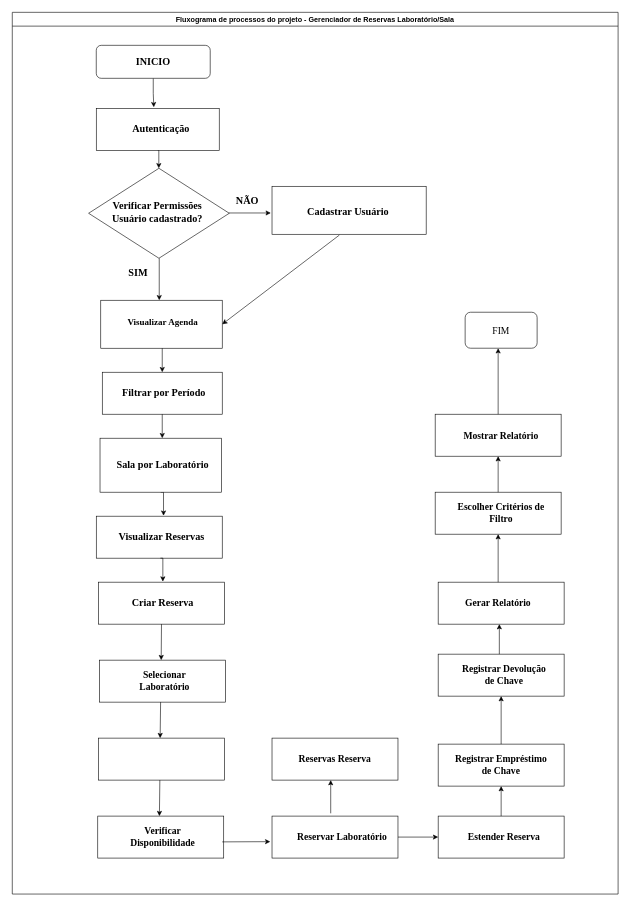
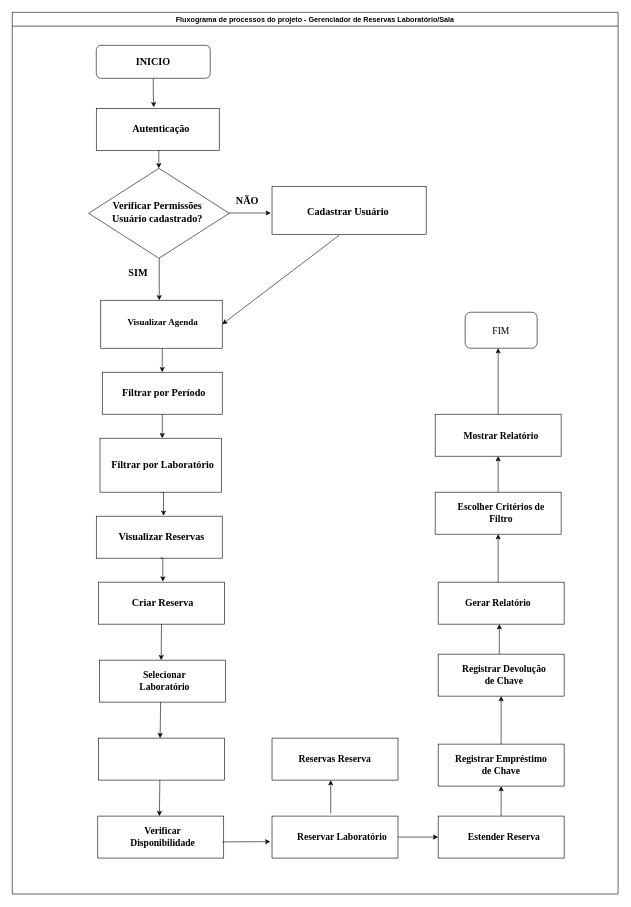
node "Sala por Laboratório": label "Sala por Laboratório" -> "Filtrar por Laboratório"
